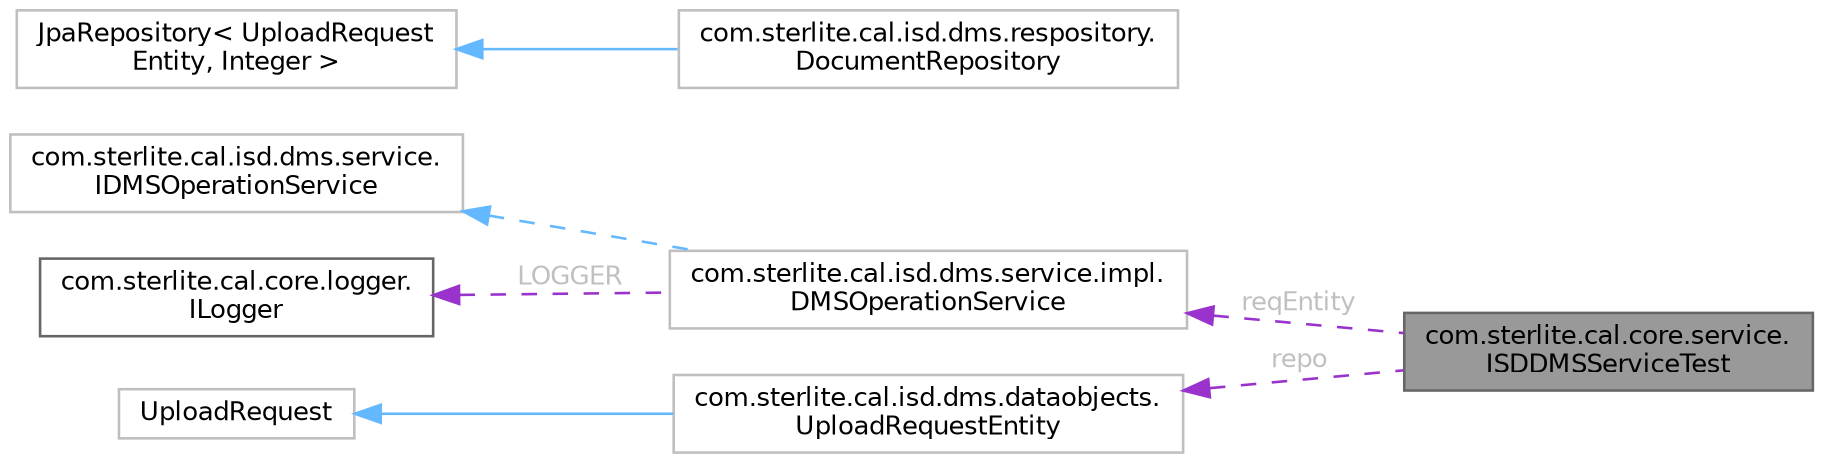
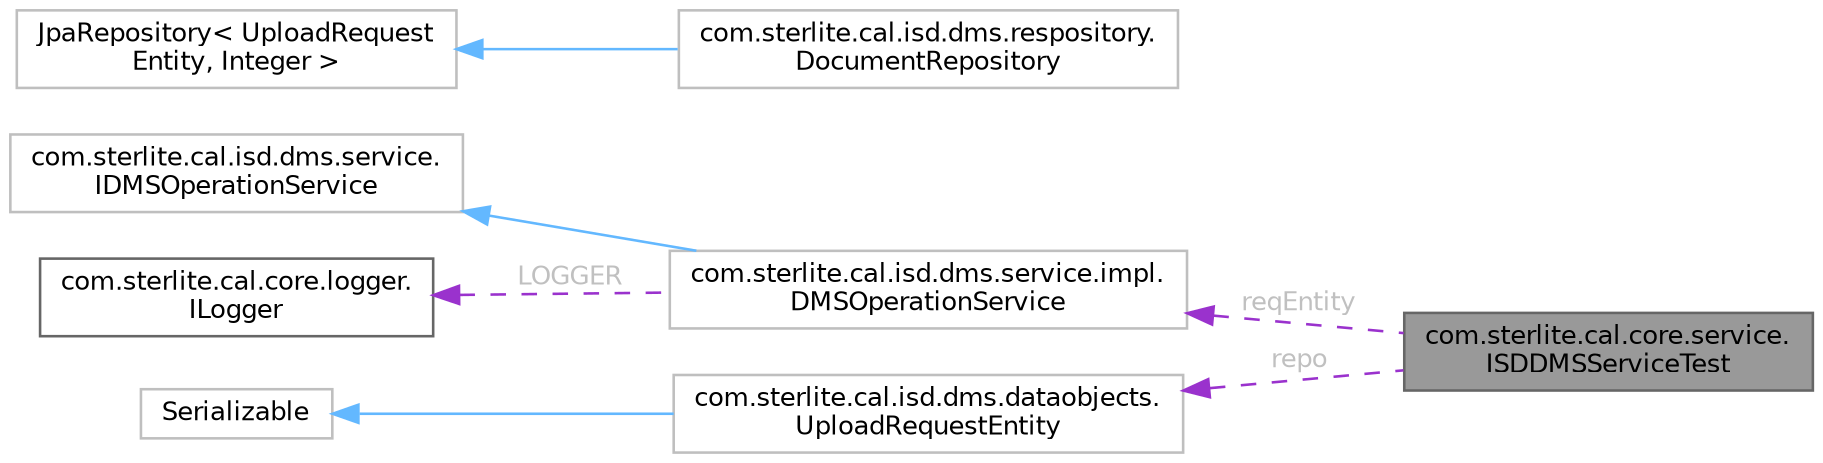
edge "com.sterlite.cal.isd.dms.service.impl. DMSOperationService" -> "com.sterlite.cal.isd.dms.service. IDMSOperationService": style dashed -> solid
node "UploadRequest": label "UploadRequest" -> "Serializable"
